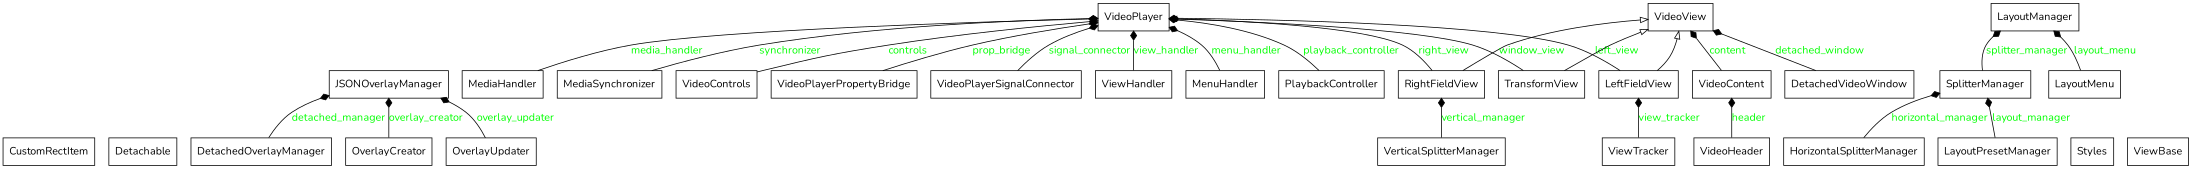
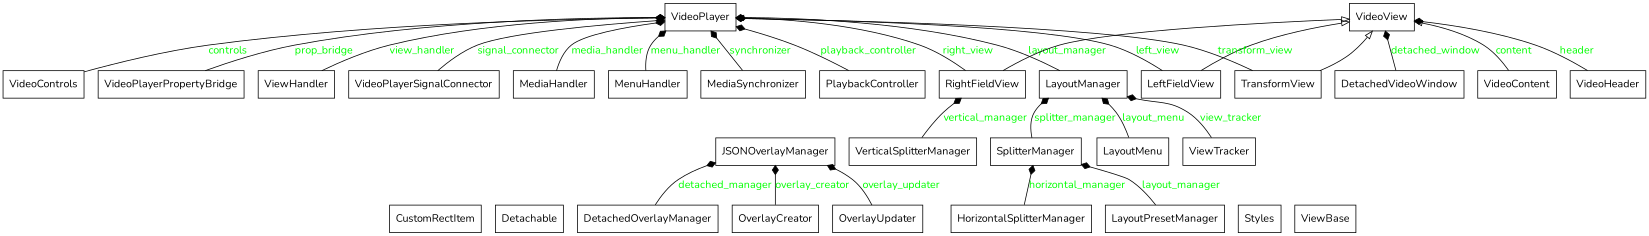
edge "LayoutManager" -> "VideoPlayer": added, label "layout_manager"
edge "TransformView" -> "VideoPlayer": label "window_view" -> "transform_view"
edge "VideoContent" -> "VideoView": arrowhead diamond -> empty
edge "ViewTracker" -> "LeftFieldView": now "ViewTracker" -> "LayoutManager"
edge "VideoHeader" -> "VideoContent": now "VideoHeader" -> "VideoView"
